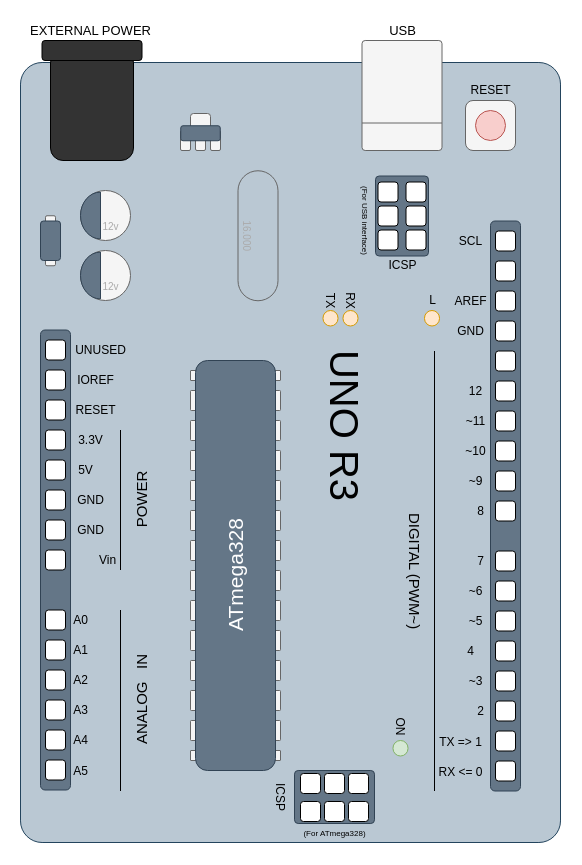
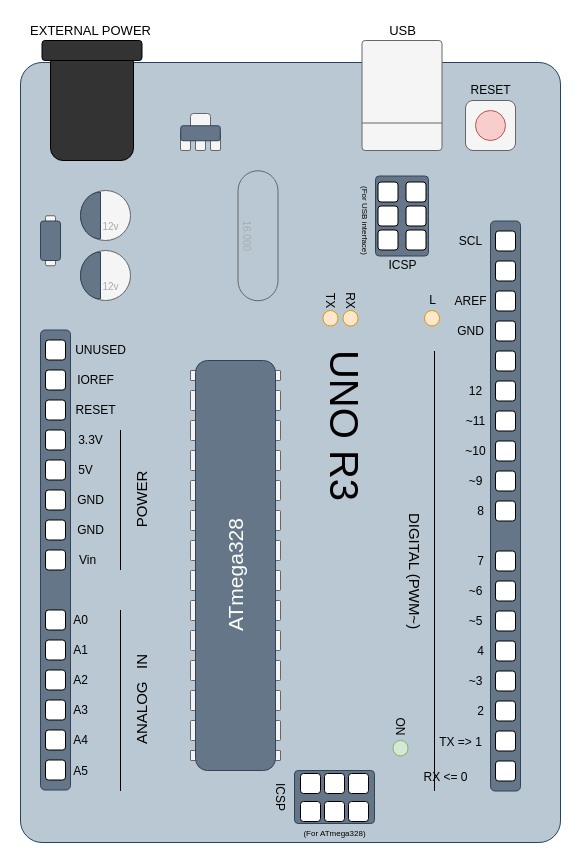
node "Vin": moved (108, 560) -> (88, 560)
node "4": moved (471, 651) -> (481, 651)
node "RX <= 0": moved (461, 772) -> (446, 777)
